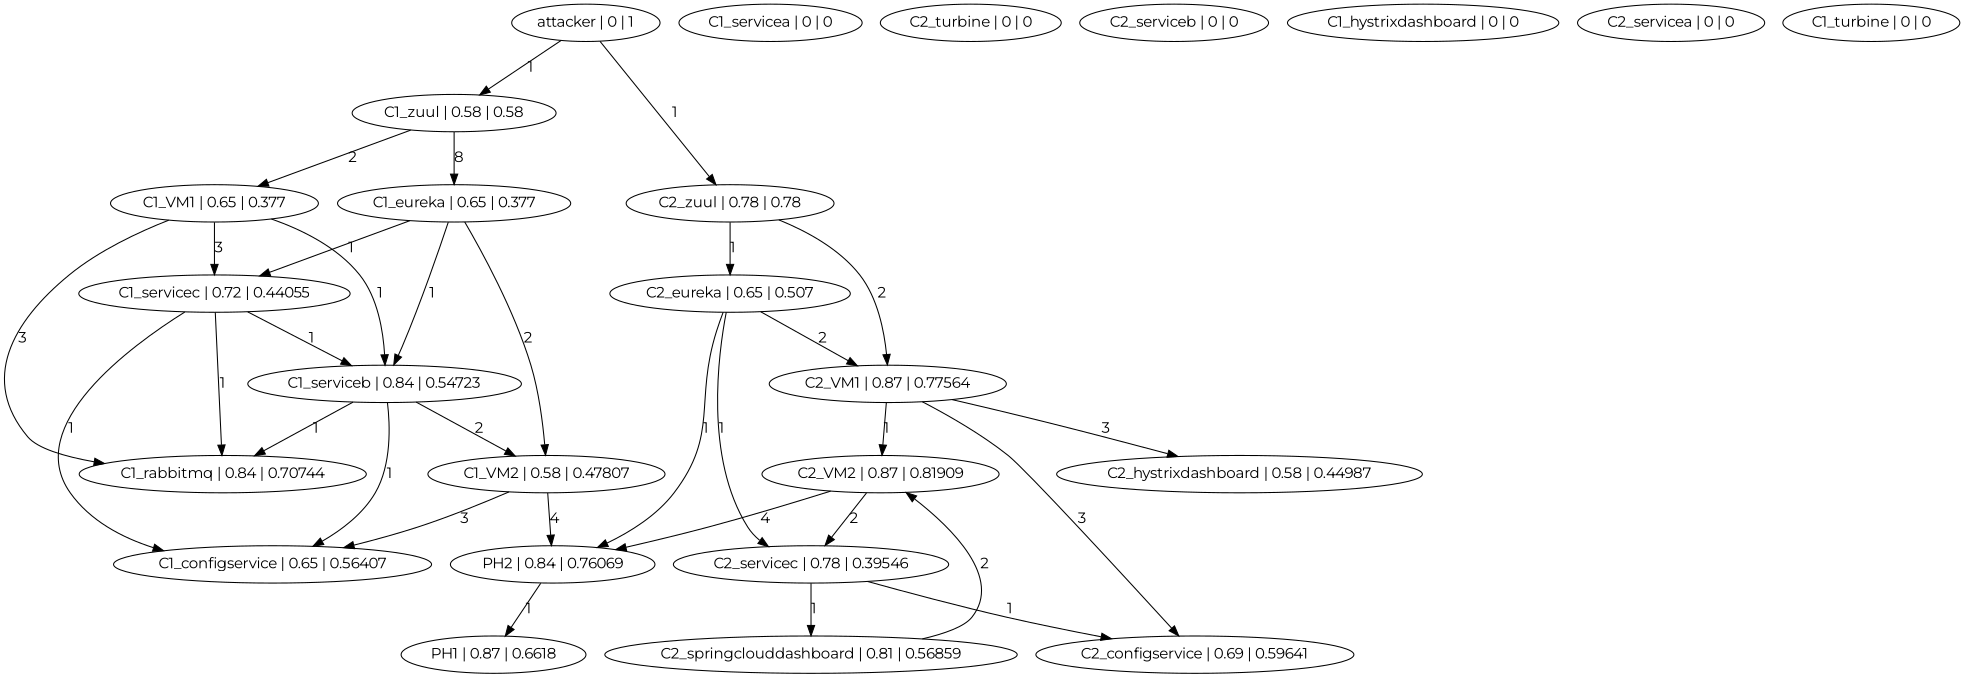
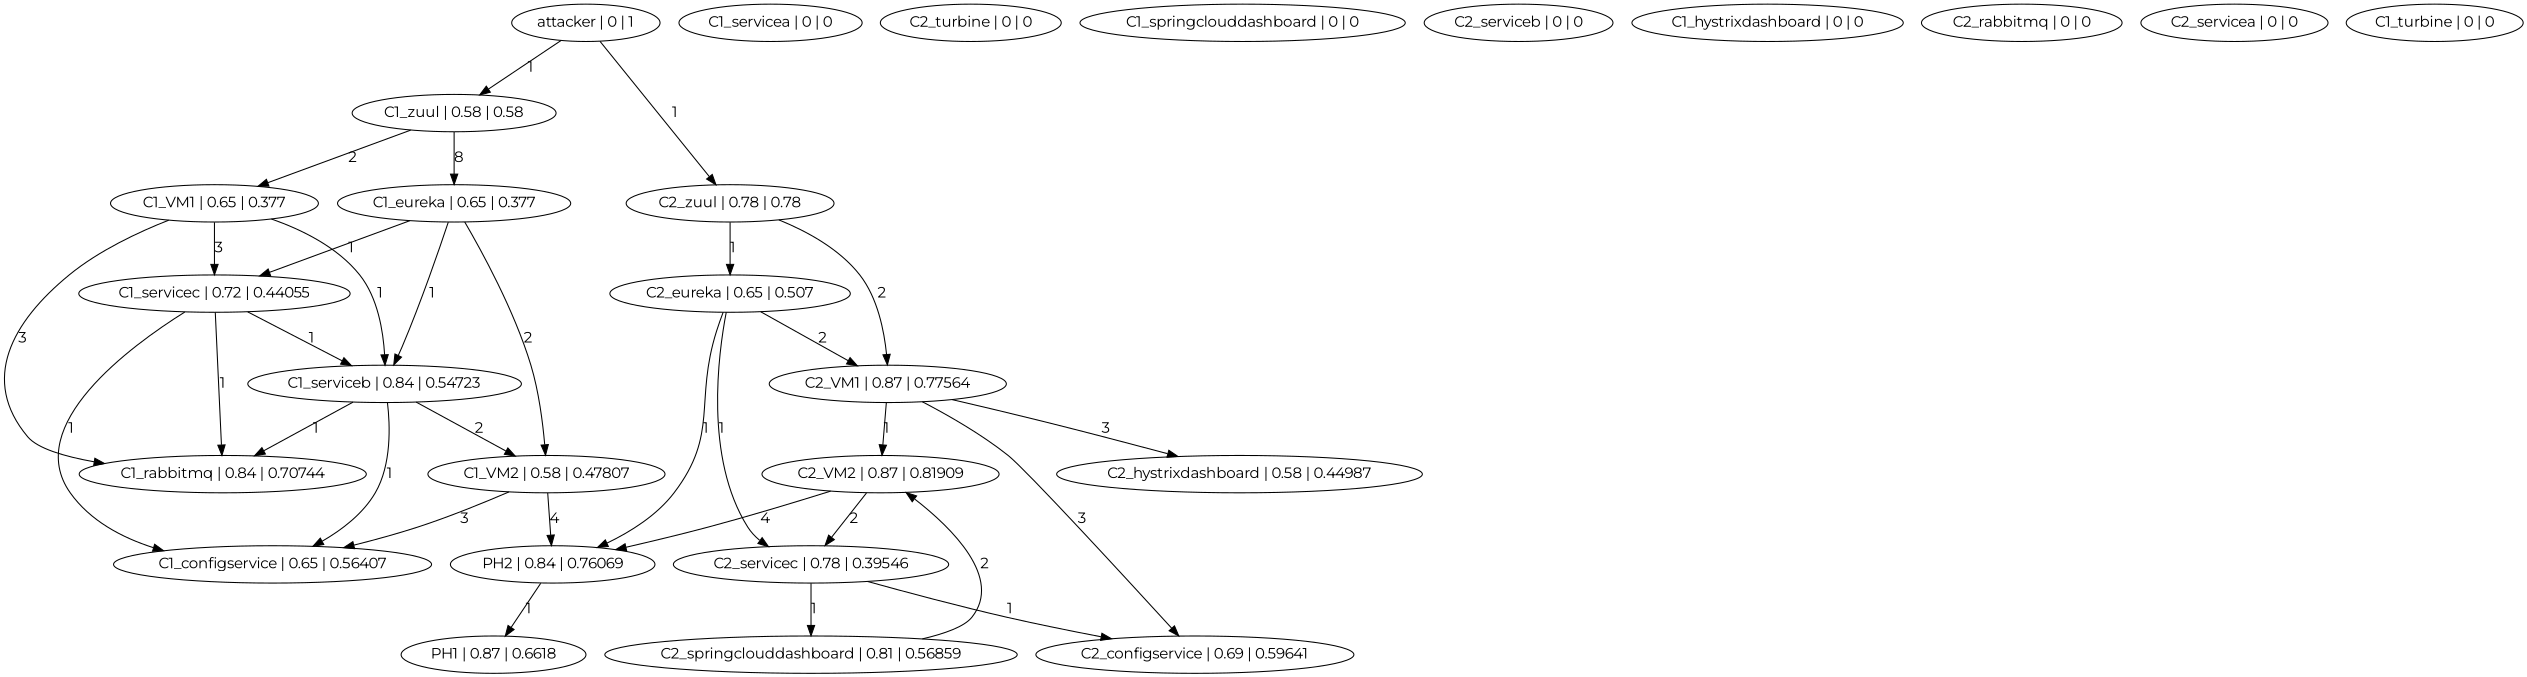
node "C1_springclouddashboard | 0 | 0": added
node "C2_rabbitmq | 0 | 0": added
